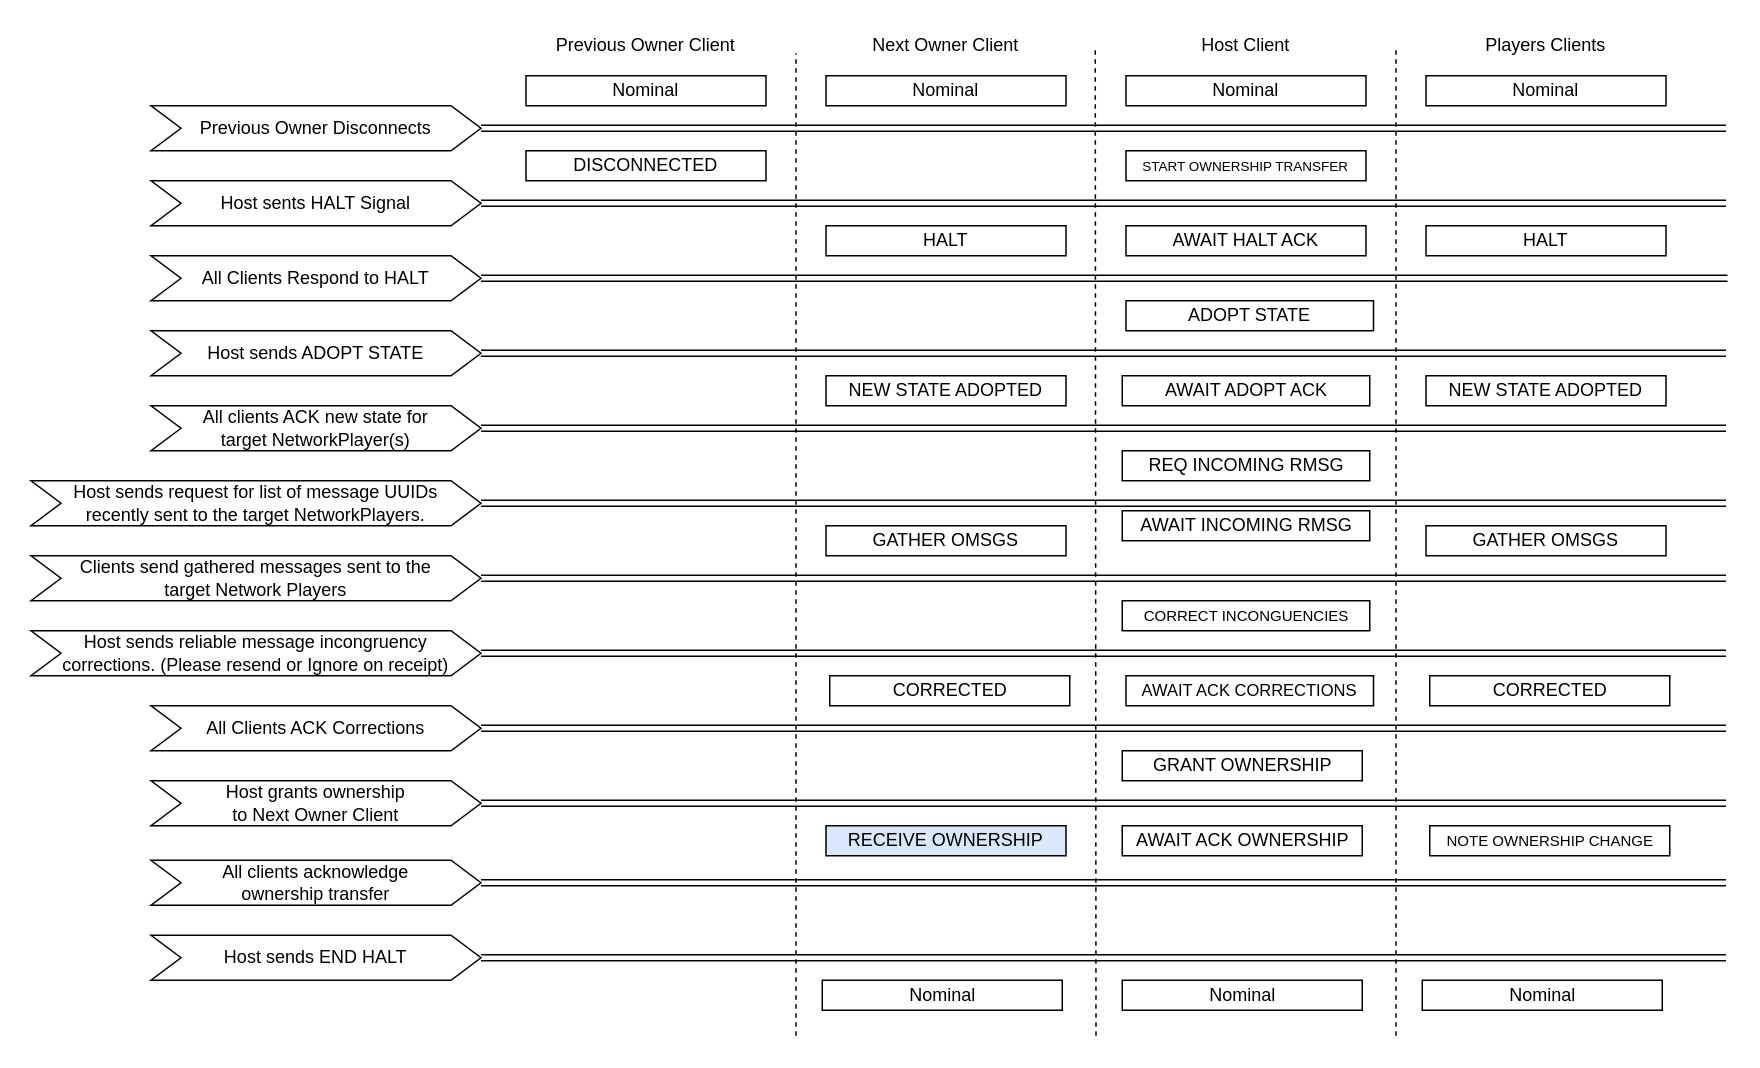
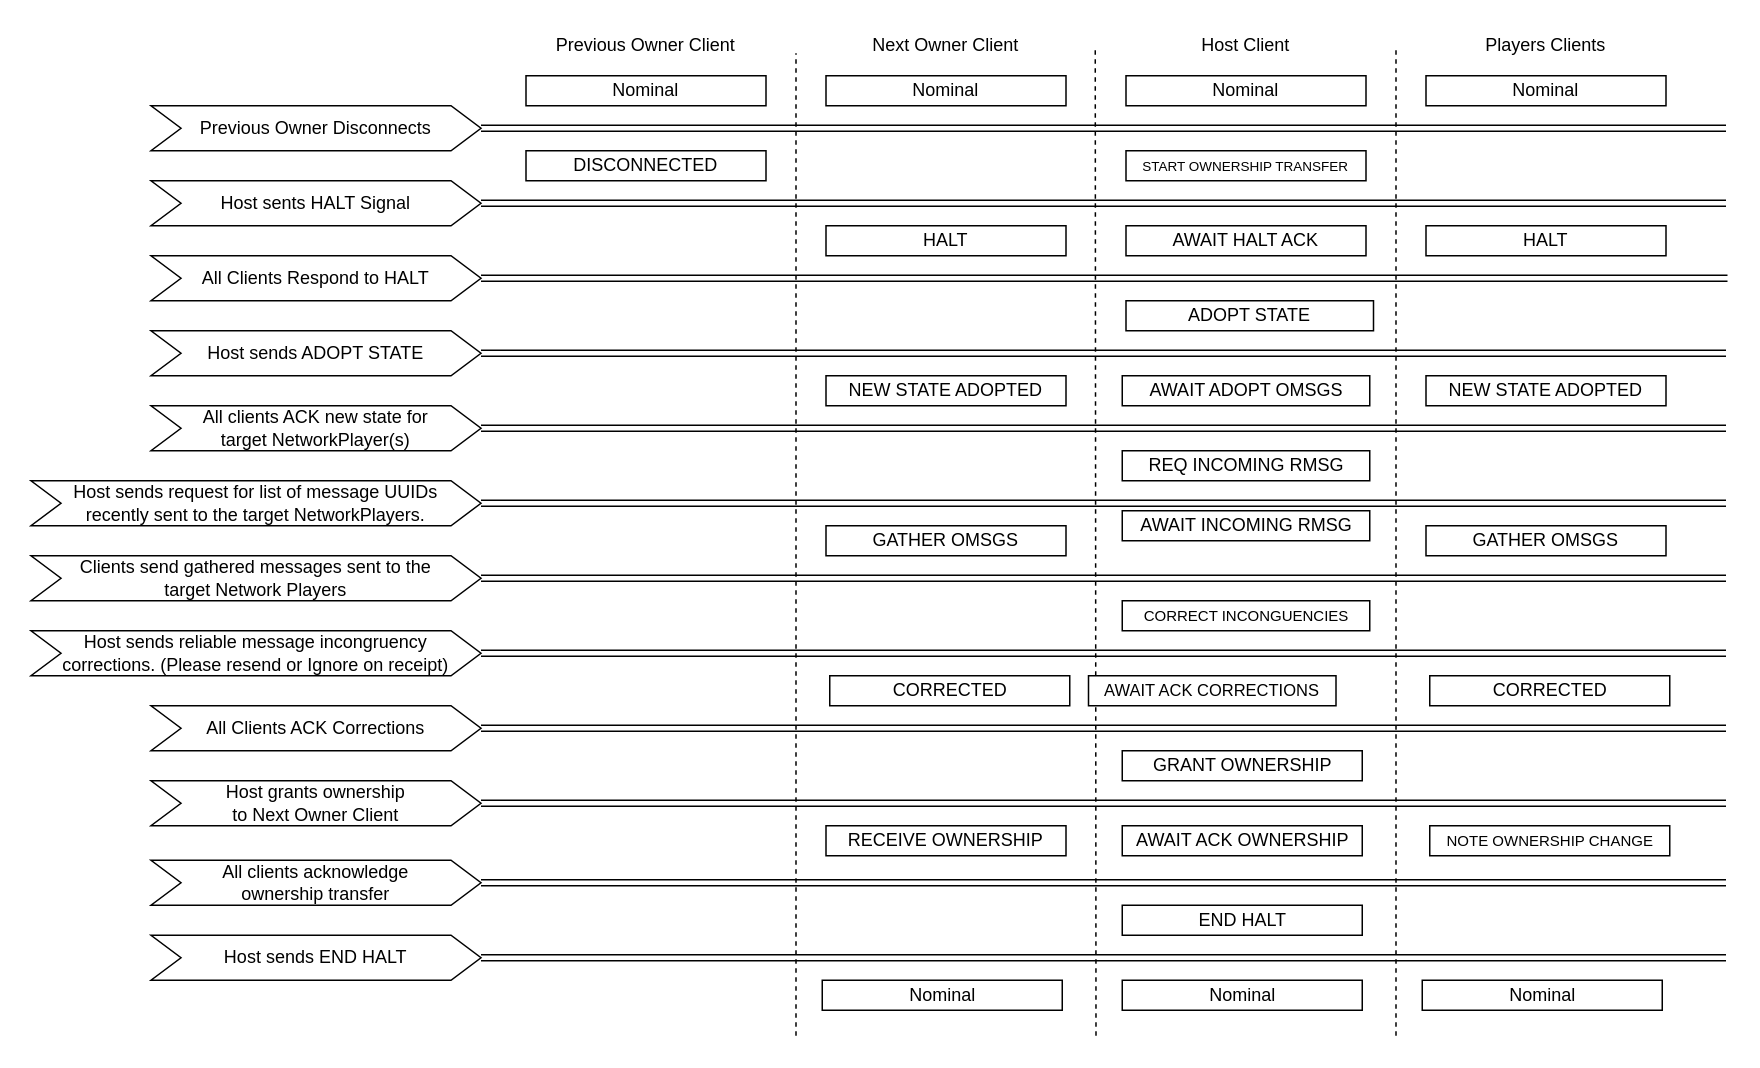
node "AWAIT ADOPT ACK": label "AWAIT ADOPT ACK" -> "AWAIT ADOPT OMSGS"
node "AWAIT ACK CORRECTIONS": moved (1250, 691) -> (1212, 691)
node "RECEIVE OWNERSHIP": fillcolor #dae8fc -> #ffffff
node "END HALT": added
